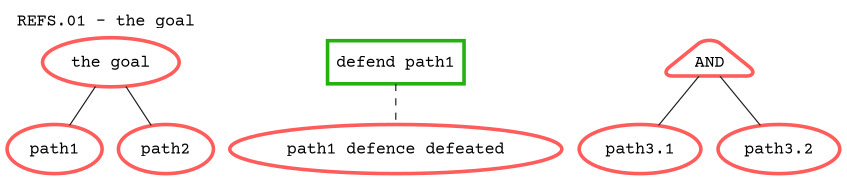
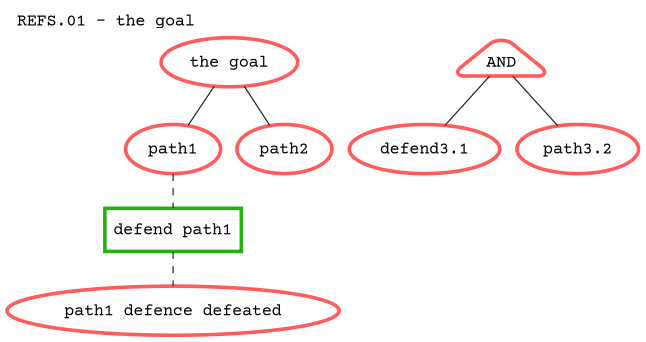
node "path3.1": label "path3.1" -> "defend3.1"
edge "path1" -- "defend path1": added
